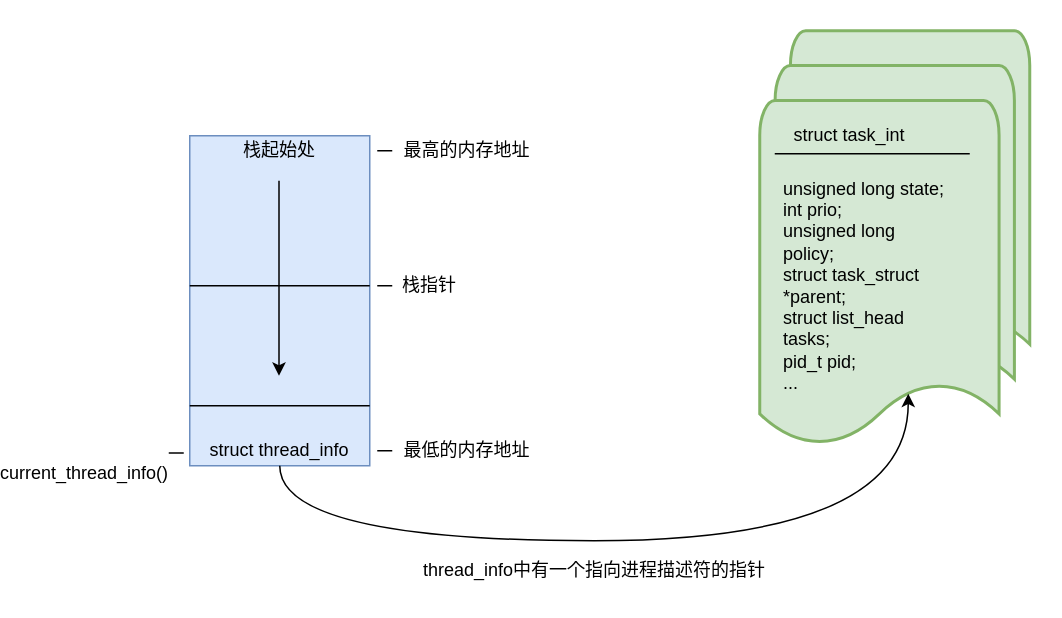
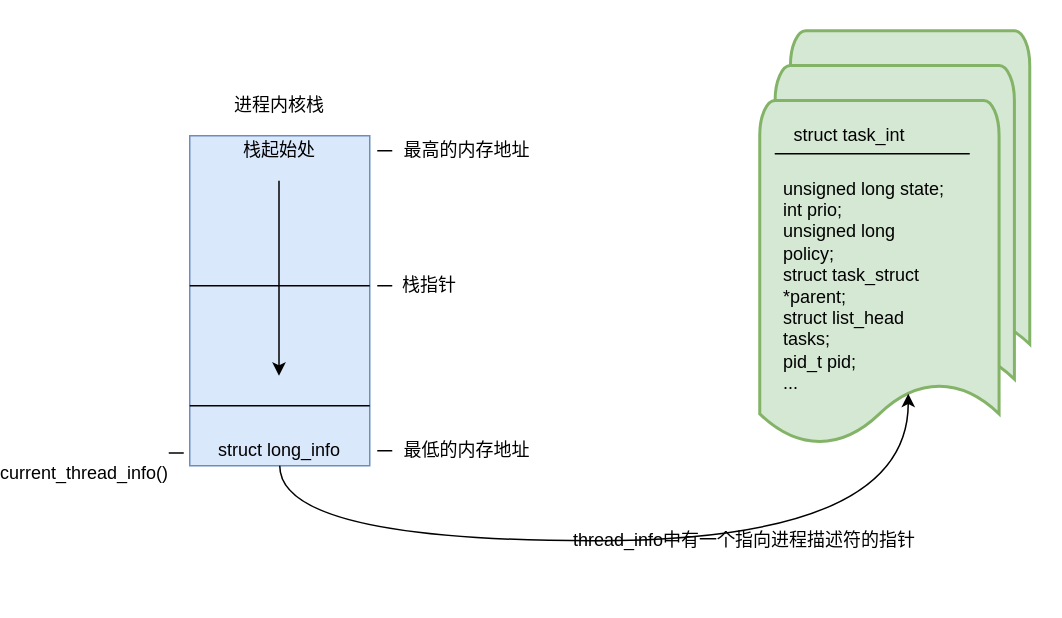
node "进程内核栈": added
node "struct thread_info": label "struct thread_info" -> "struct long_info"
node "thread_info中有一个指向进程描述符的指针": moved (595, 571) -> (745, 541)
